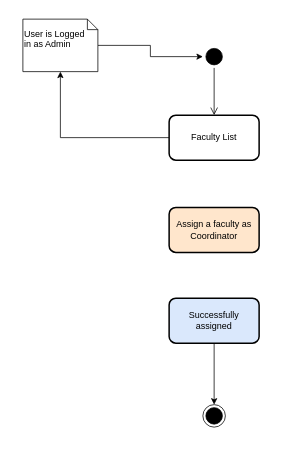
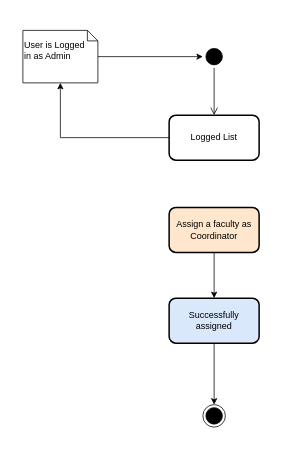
node "User is Logged in as Admin": moved (60, 45) -> (60, 57)
node "Faculty List": label "Faculty List" -> "Logged List"
edge "Assign a faculty as Coordinator" -> "Successfully assigned": added
